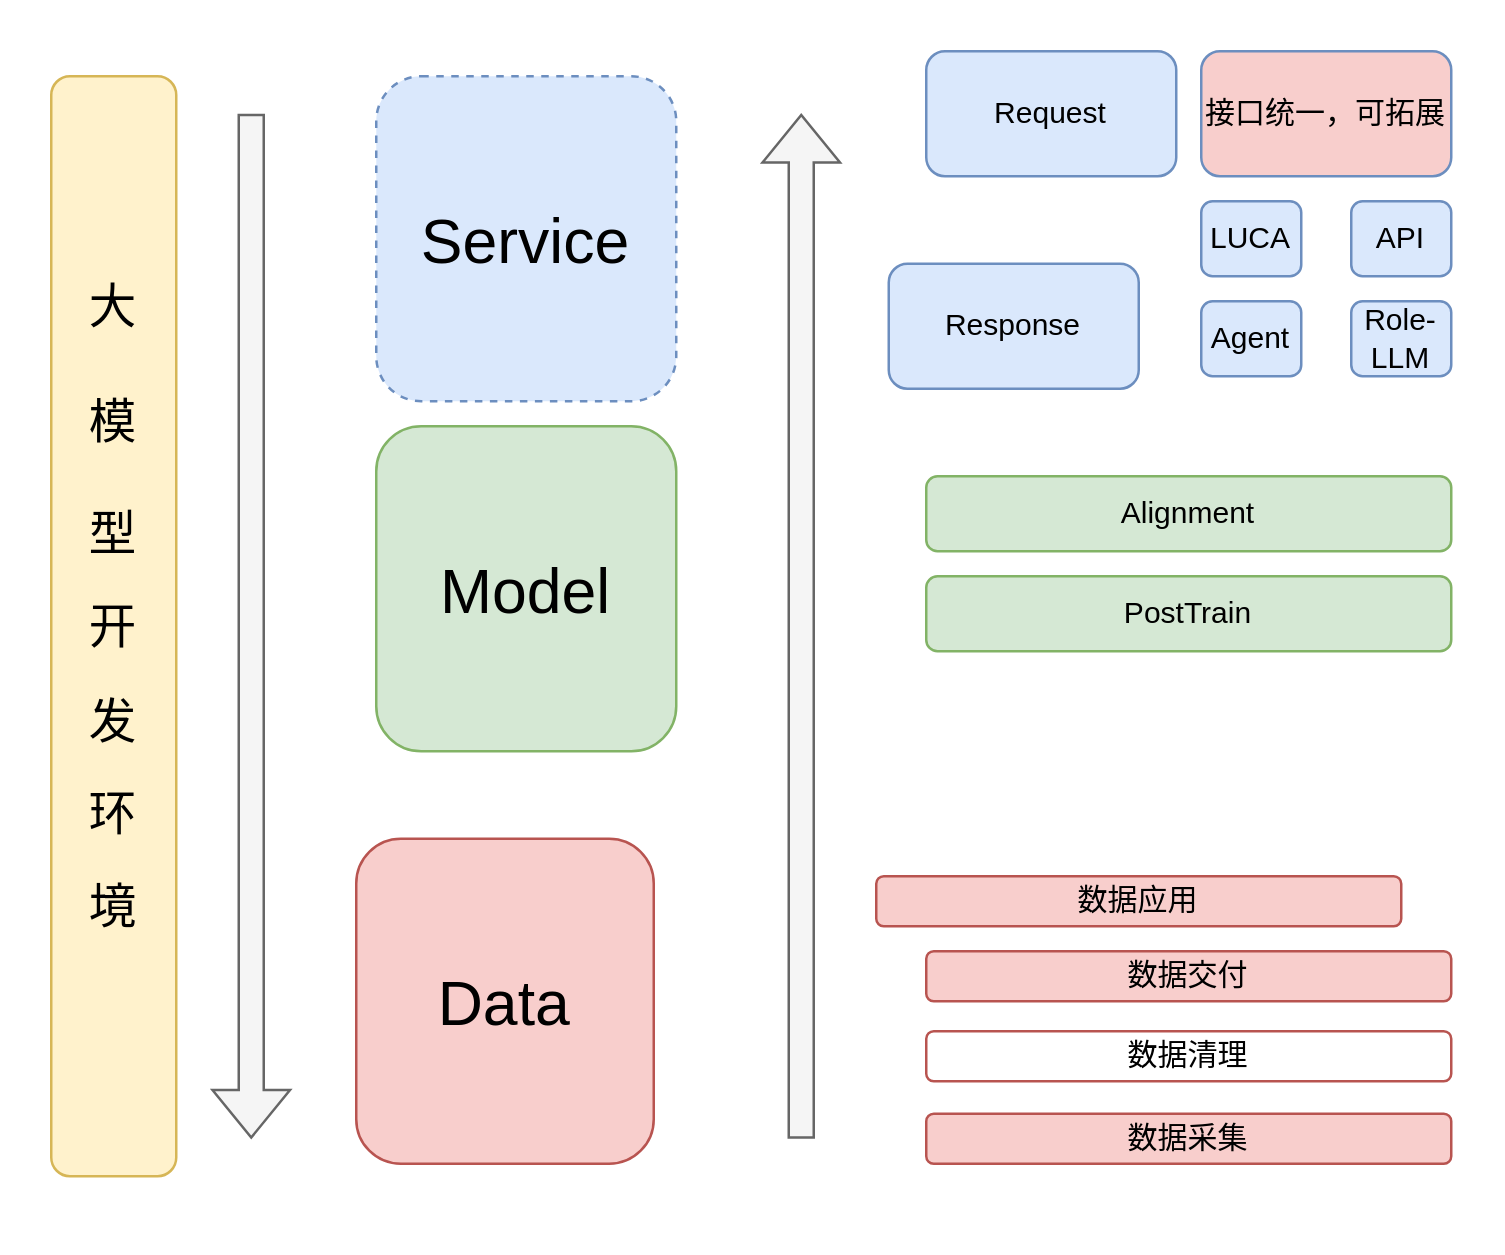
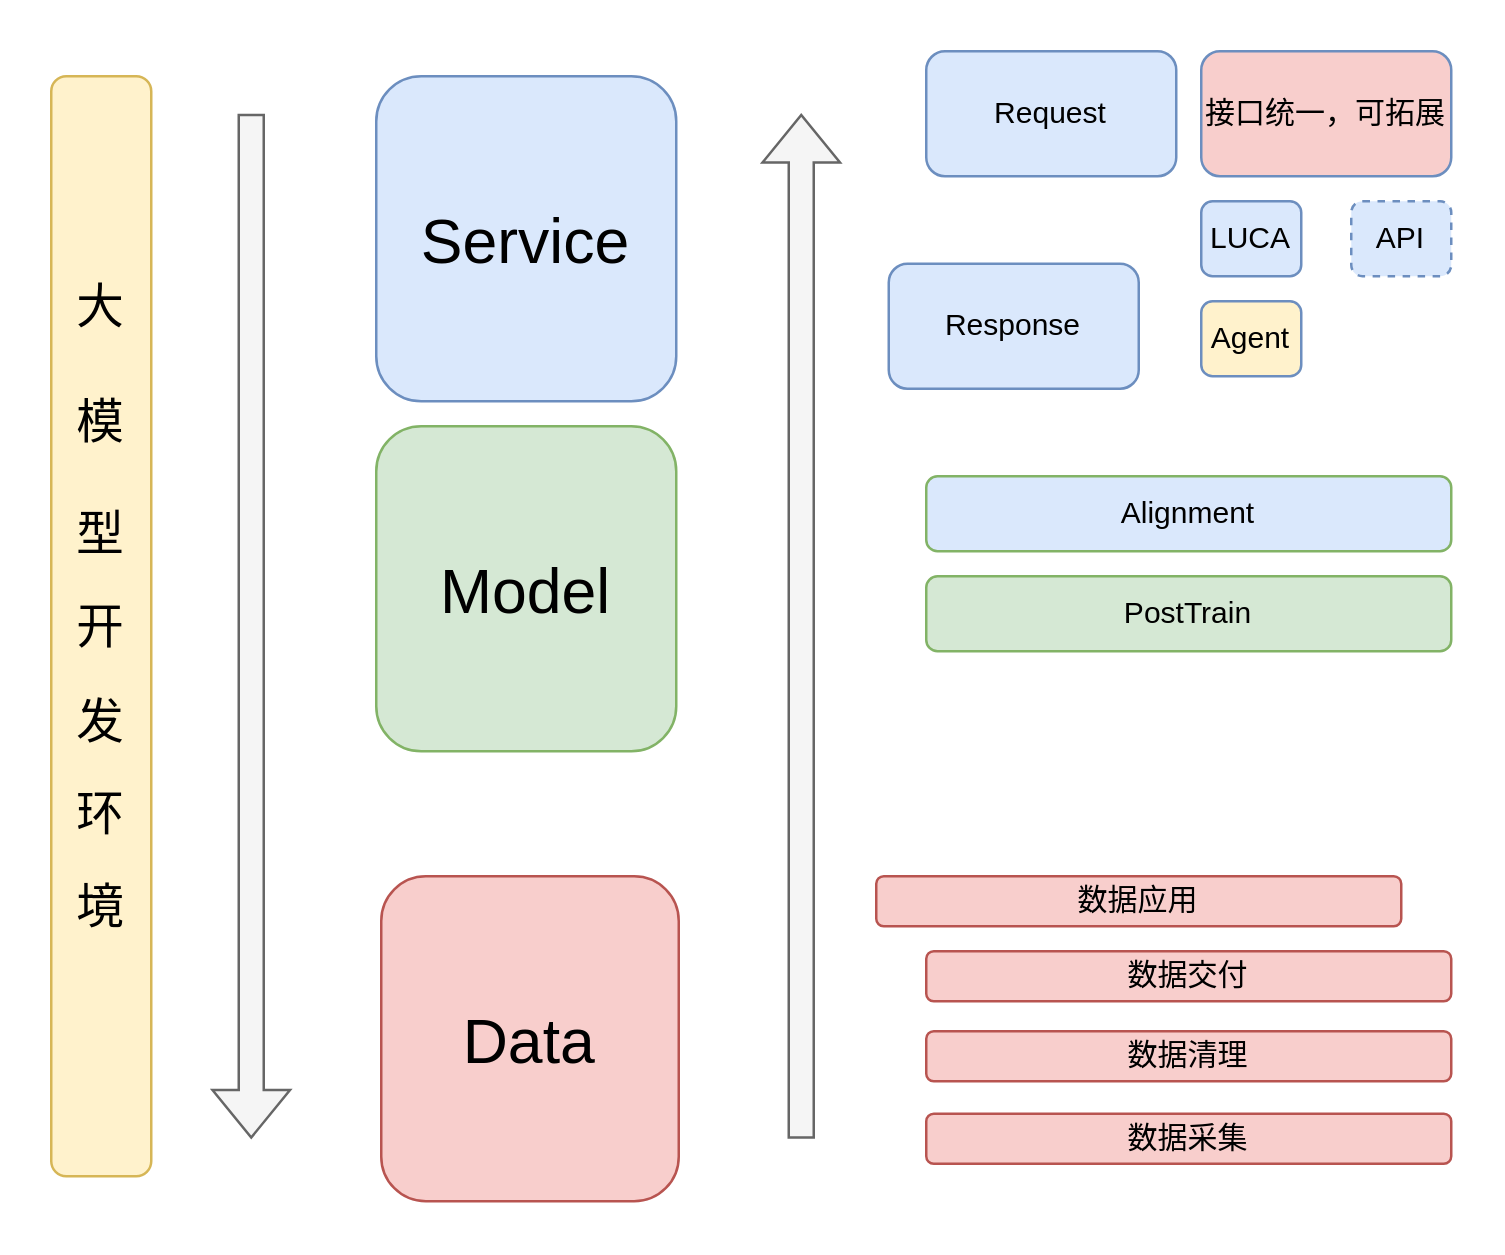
node "Service": style dashed -> solid
node "API": style solid -> dashed
node "Agent": fillcolor #dae8fc -> #fff2cc
node "Role-LLM": removed
node "Alignment": fillcolor #d5e8d4 -> #dae8fc
node "大 模 型 开 发 环 境": size 125x1100 -> 100x1100
node "Data": moved (505, 1001) -> (530, 1039)
node "数据清理": fillcolor #ffffff -> #f8cecc
